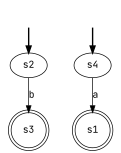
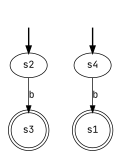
edge "s4" -> "s1": label "a" -> "b"
